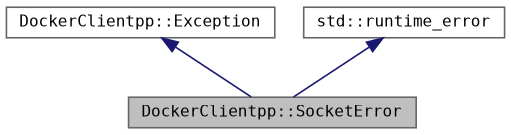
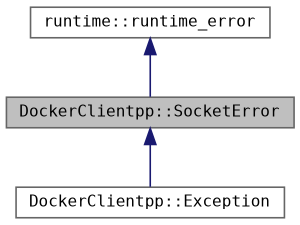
node "std::runtime_error": label "std::runtime_error" -> "runtime::runtime_error"
edge "DockerClientpp::SocketError" -> "DockerClientpp::Exception": reversed
